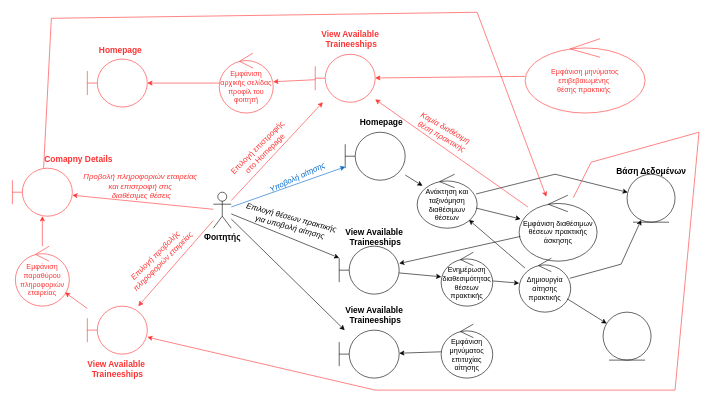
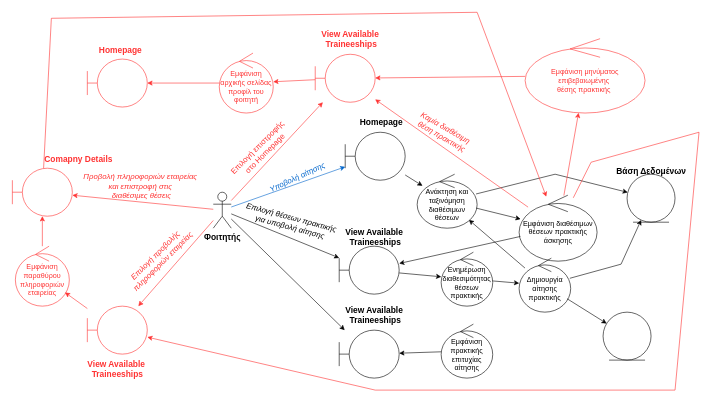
edge "Εμφάνιση διαθέσιμων θέσεων πρακτικής άσκησης" -> "Εμφάνιση μηνύματος επιβεβαιωμένης θέσης πρακτικής": added
node "Εμφάνιση μηνύματος επιτυχίας αίτησης": label "Εμφάνιση μηνύματος επιτυχίας αίτησης" -> "Εμφάνιση πρακτικής επιτυχίας αίτησης"
